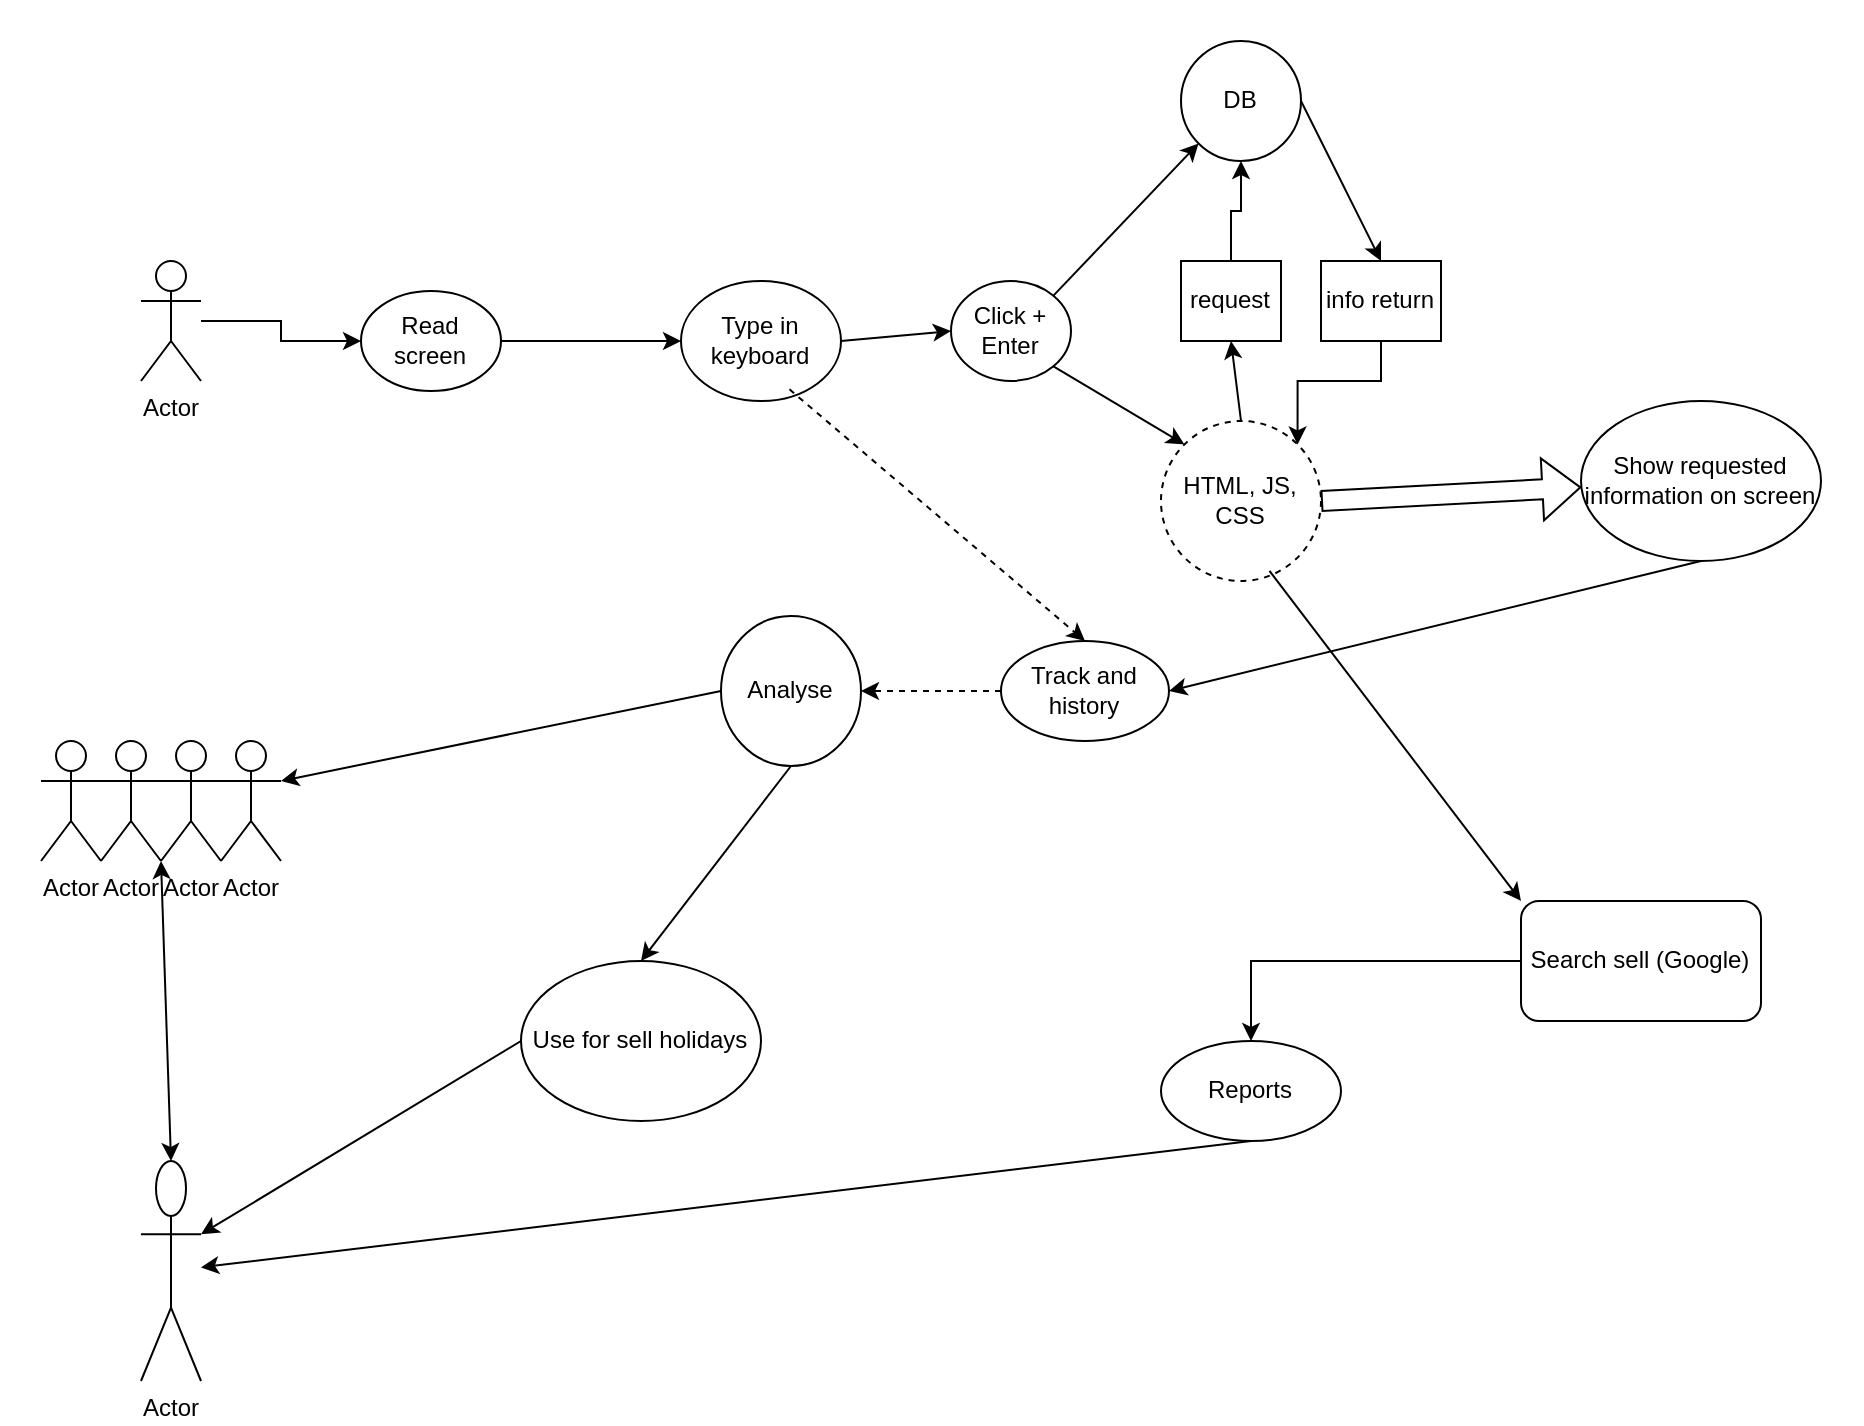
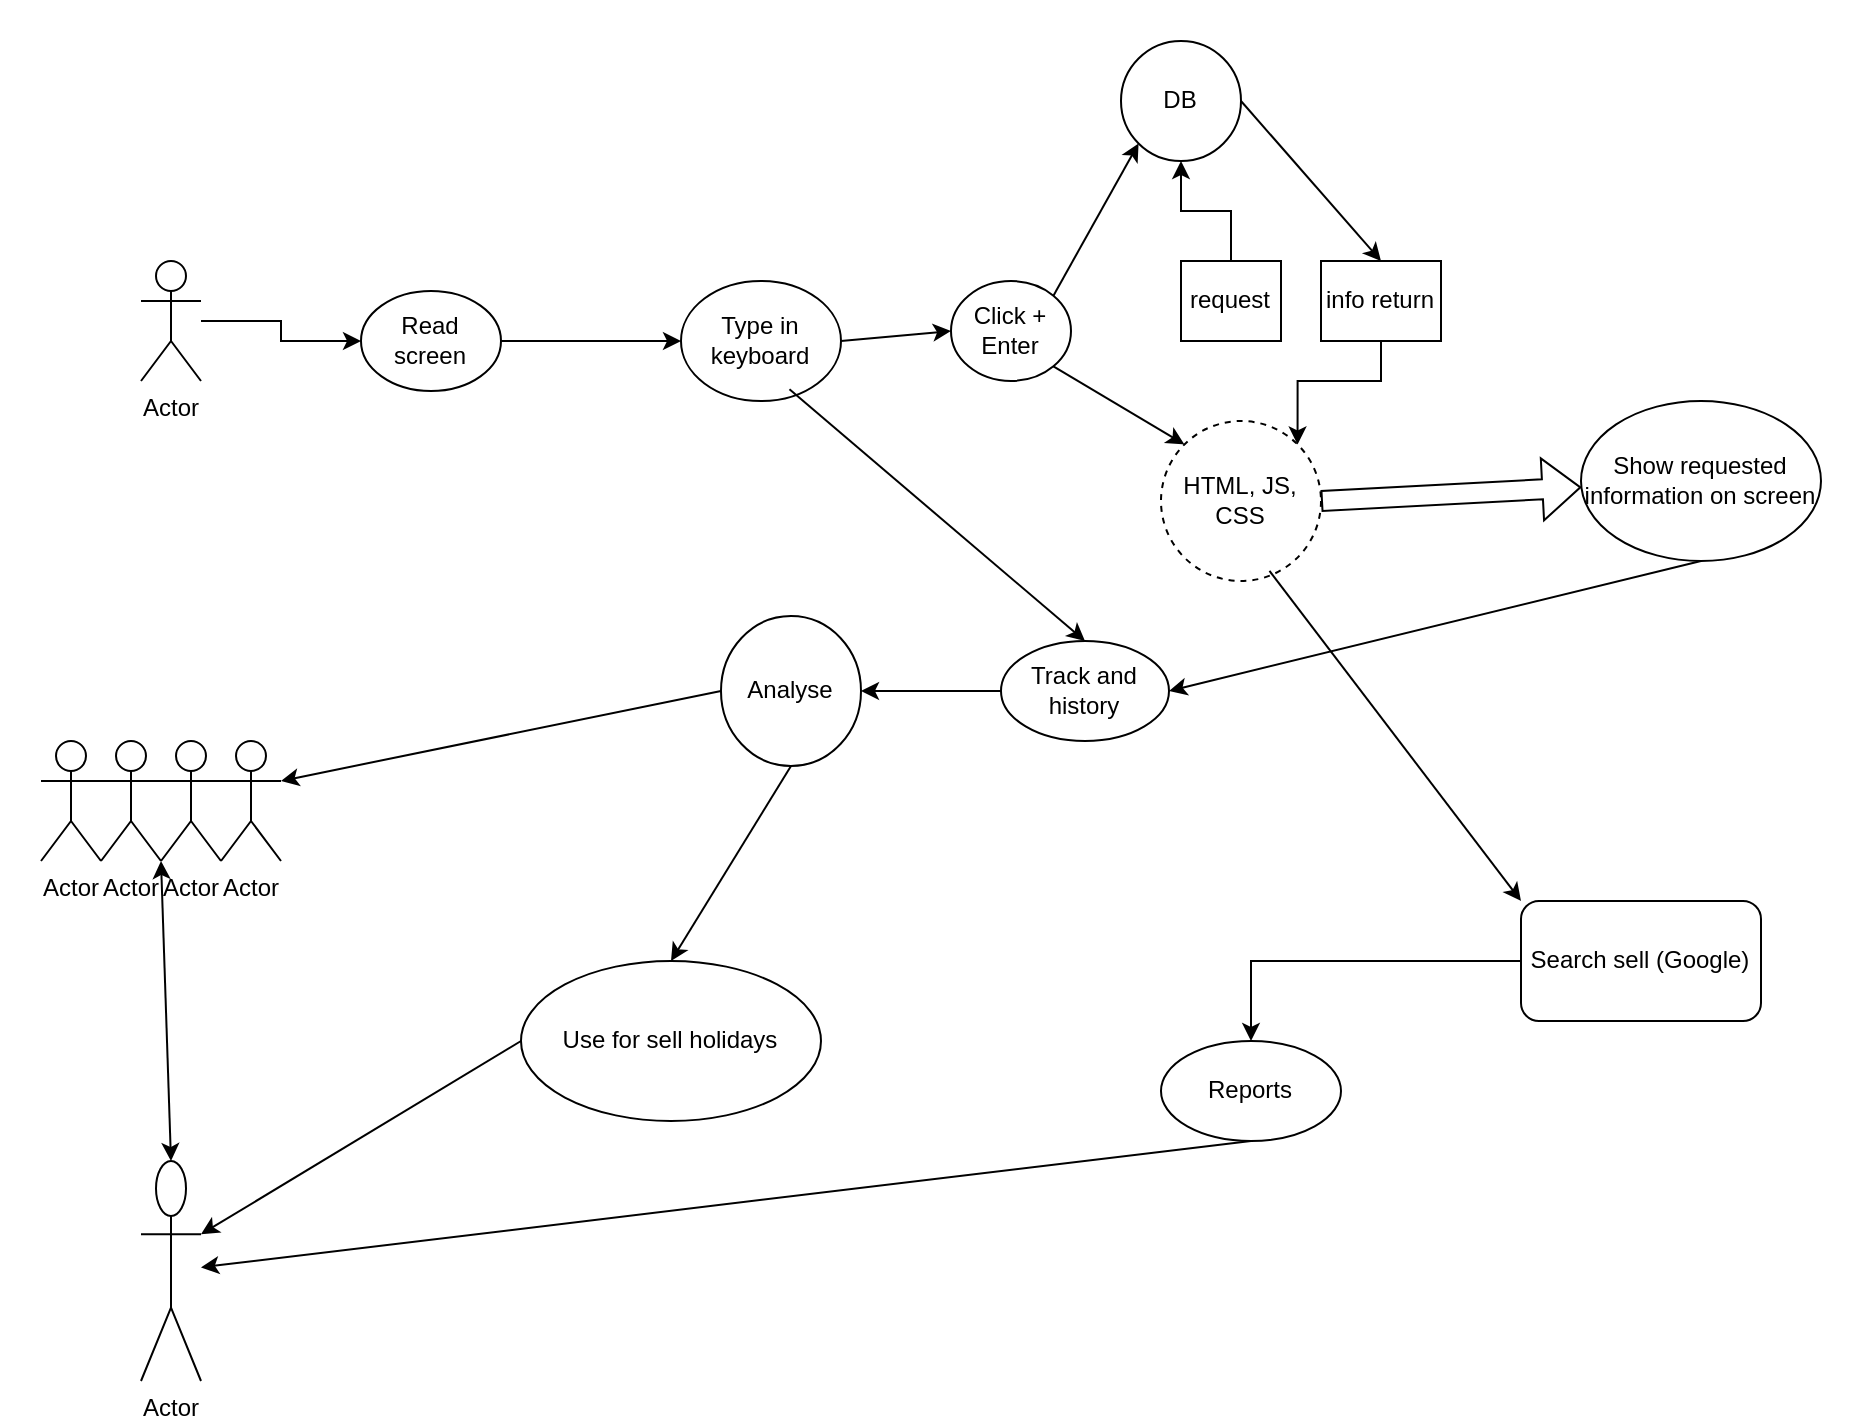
node "DB": moved (1241, 101) -> (1181, 101)
edge "HTML, JS, CSS" -> "request": removed
edge "Type in keyboard" -> "Track and history": style dashed -> solid
edge "Track and history" -> "Analyse": style dashed -> solid
node "Use for sell holidays": size 240x160 -> 300x160
